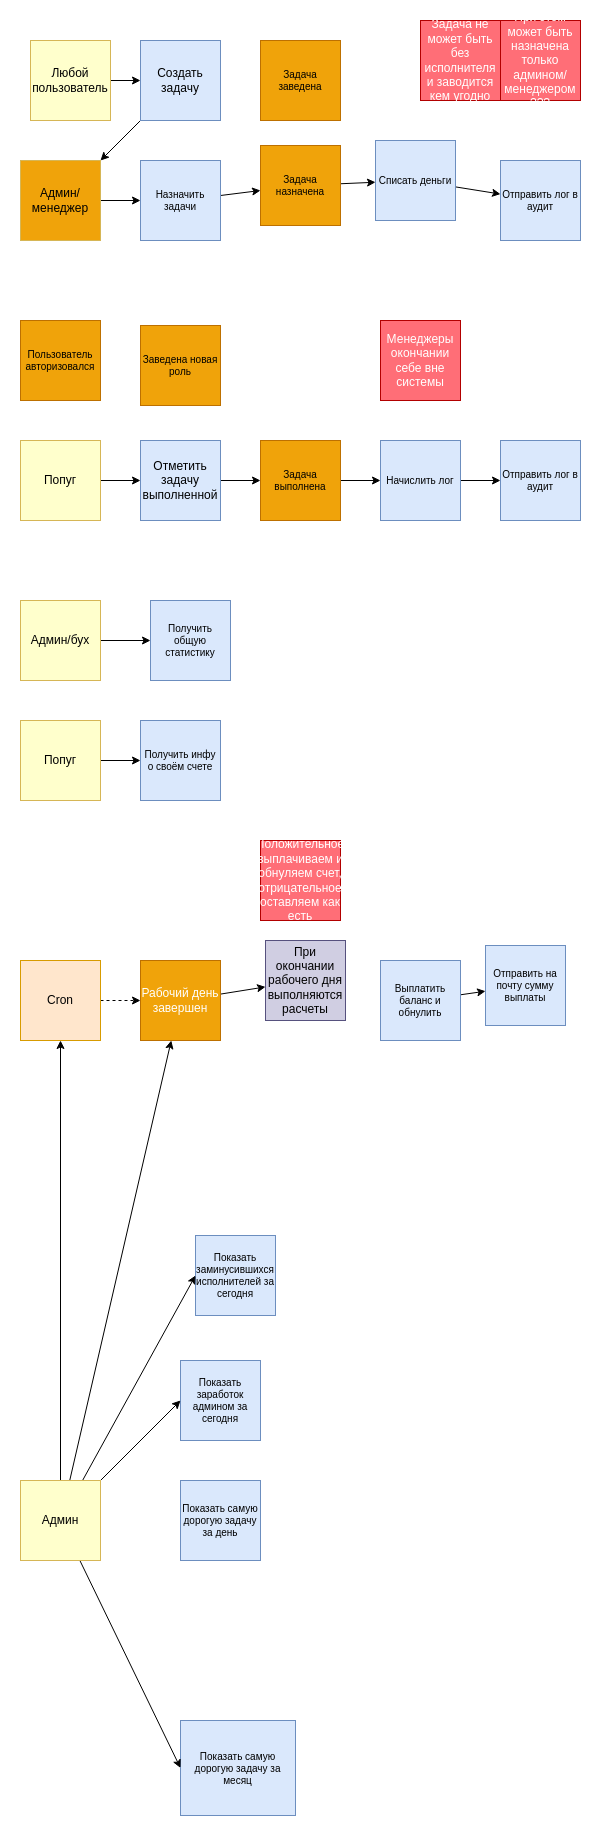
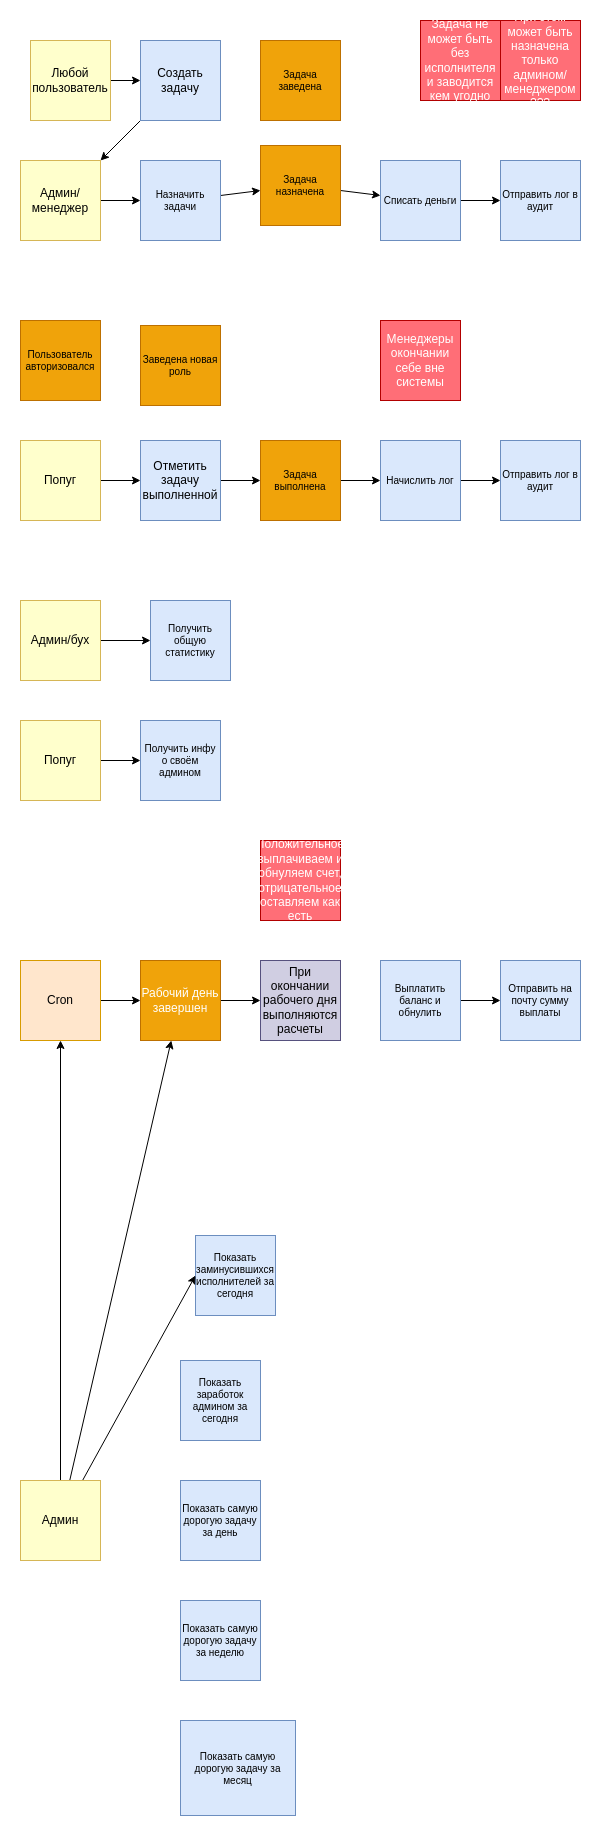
node "Списать деньги": moved (416, 181) -> (421, 201)
node "Админ/менеджер": fillcolor #f0a30a -> #ffffcc
node "Получить инфу о своём счете": label "Получить инфу о своём счете" -> "Получить инфу о своём админом"
node "При окончании рабочего дня выполняются расчеты": moved (306, 981) -> (301, 1001)
node "Отправить на почту сумму выплаты": moved (526, 986) -> (541, 1001)
edge "Cron" -> "Рабочий день завершен": style dashed -> solid
edge "Админ" -> "Показать заработок админом за сегодня": removed
node "Показать самую дорогую задачу за неделю": added
edge "Админ" -> "Показать самую дорогую задачу за месяц": removed
